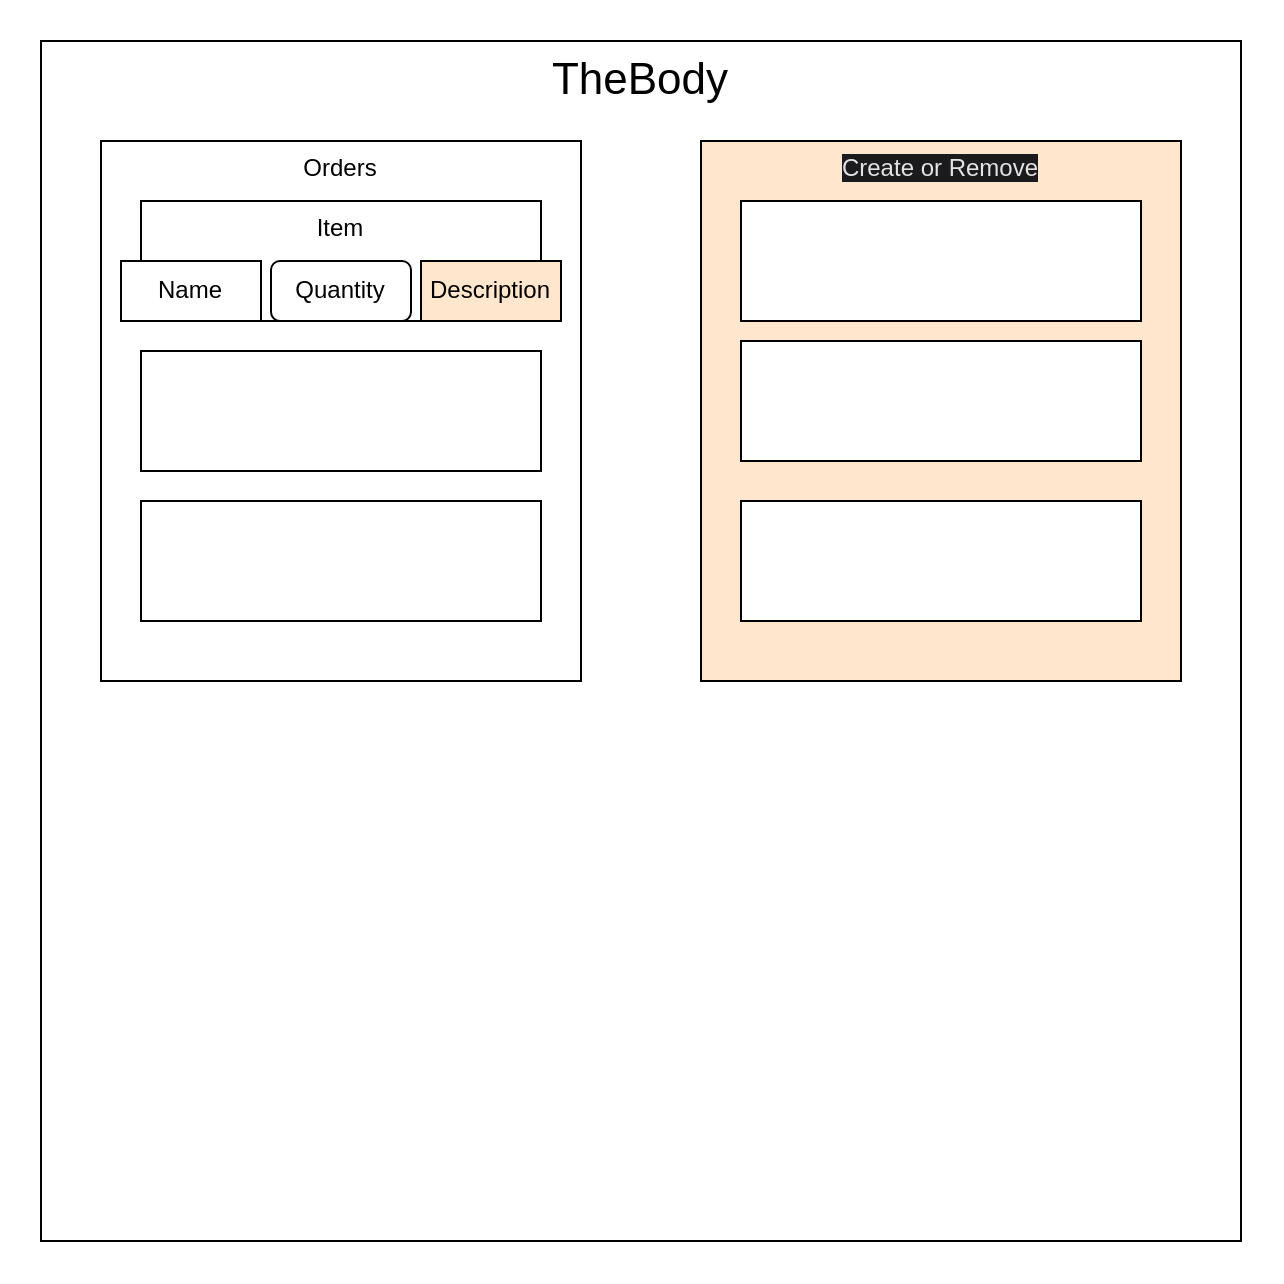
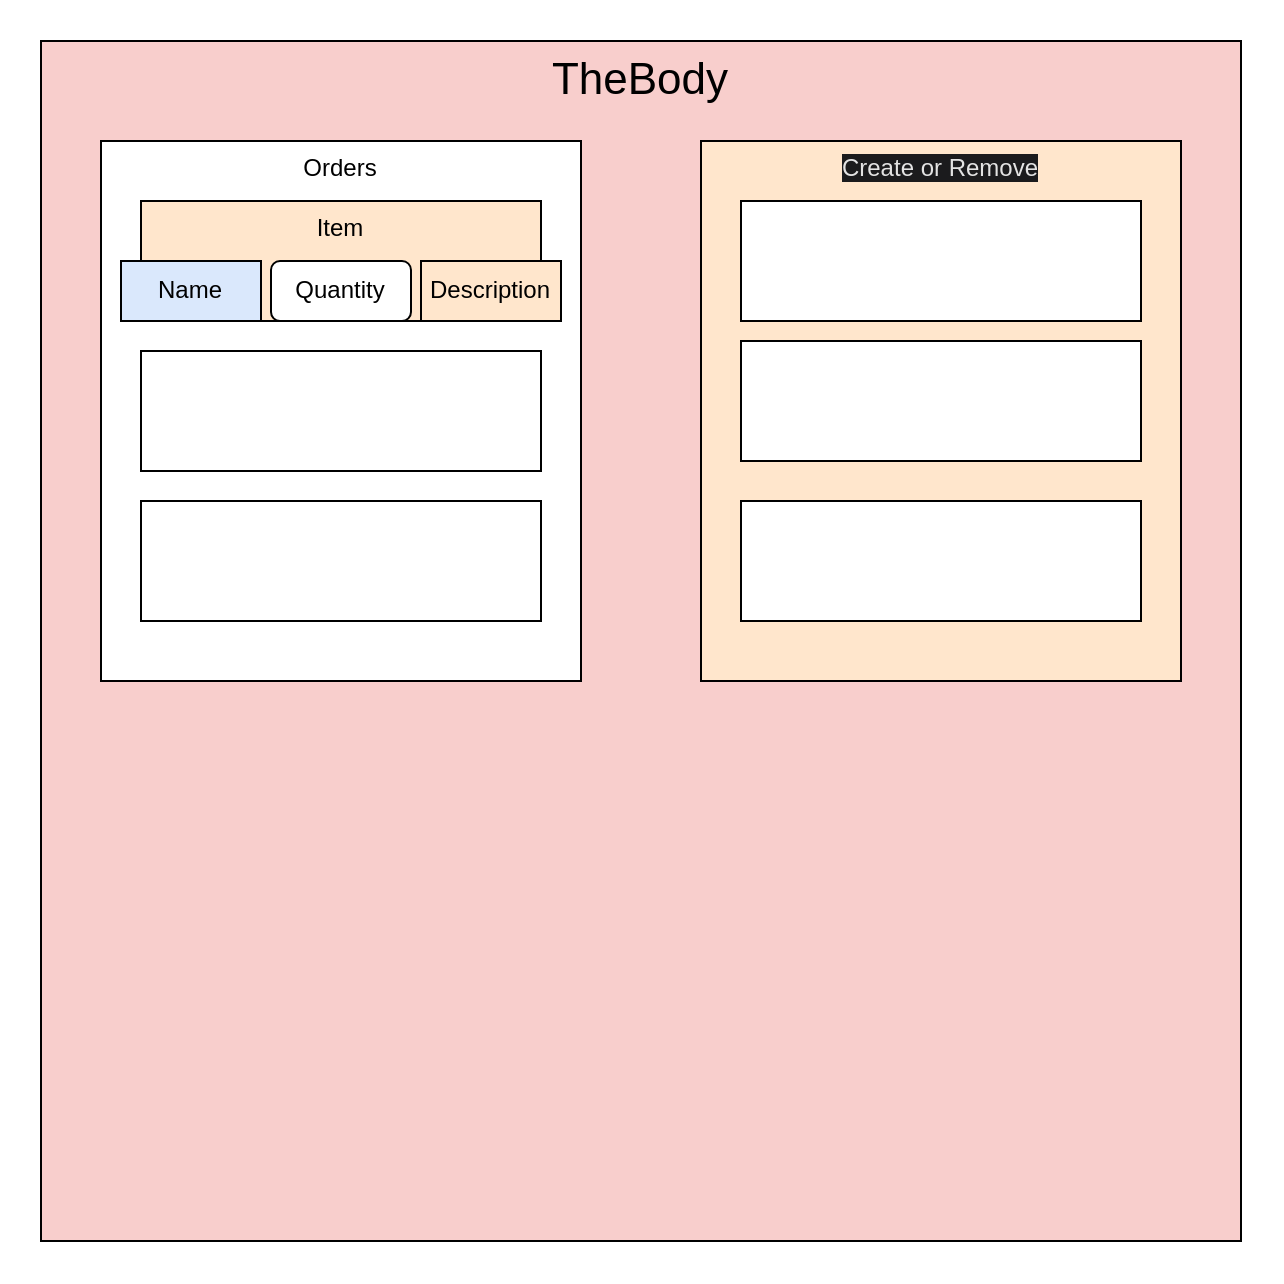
node "Item": fillcolor #ffffff -> #ffe6cc
node "Name": fillcolor #ffffff -> #dae8fc
node "TheBody": fillcolor #ffffff -> #f8cecc
